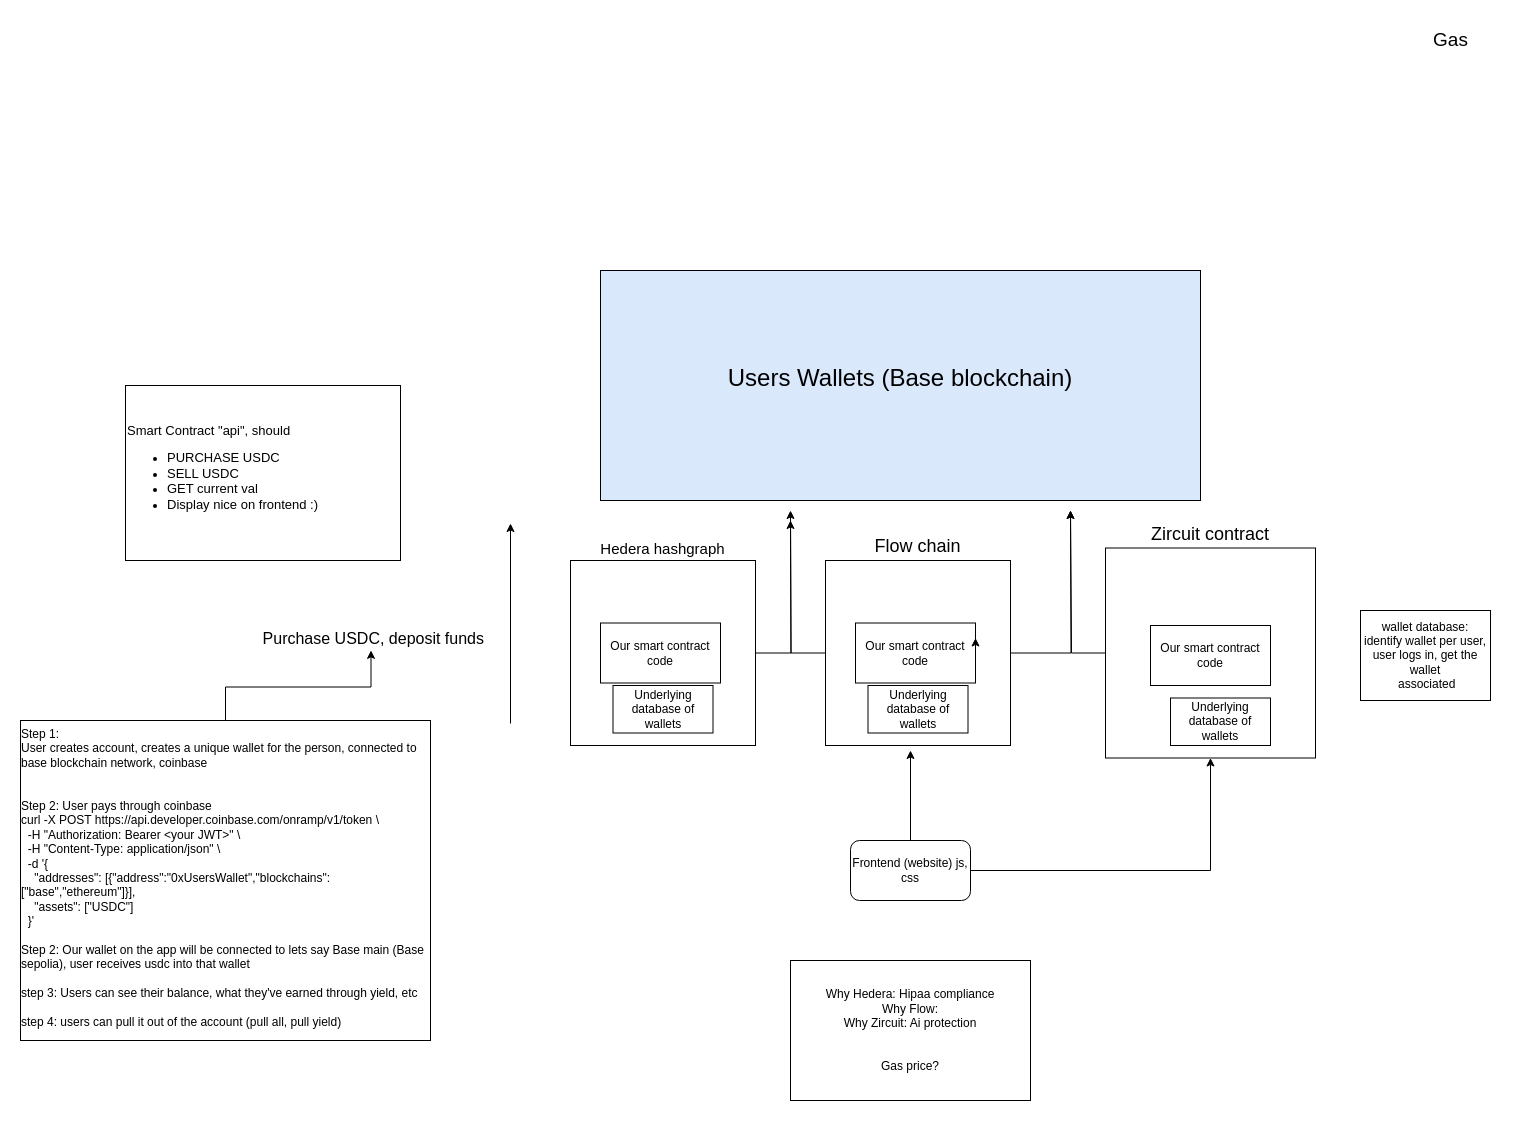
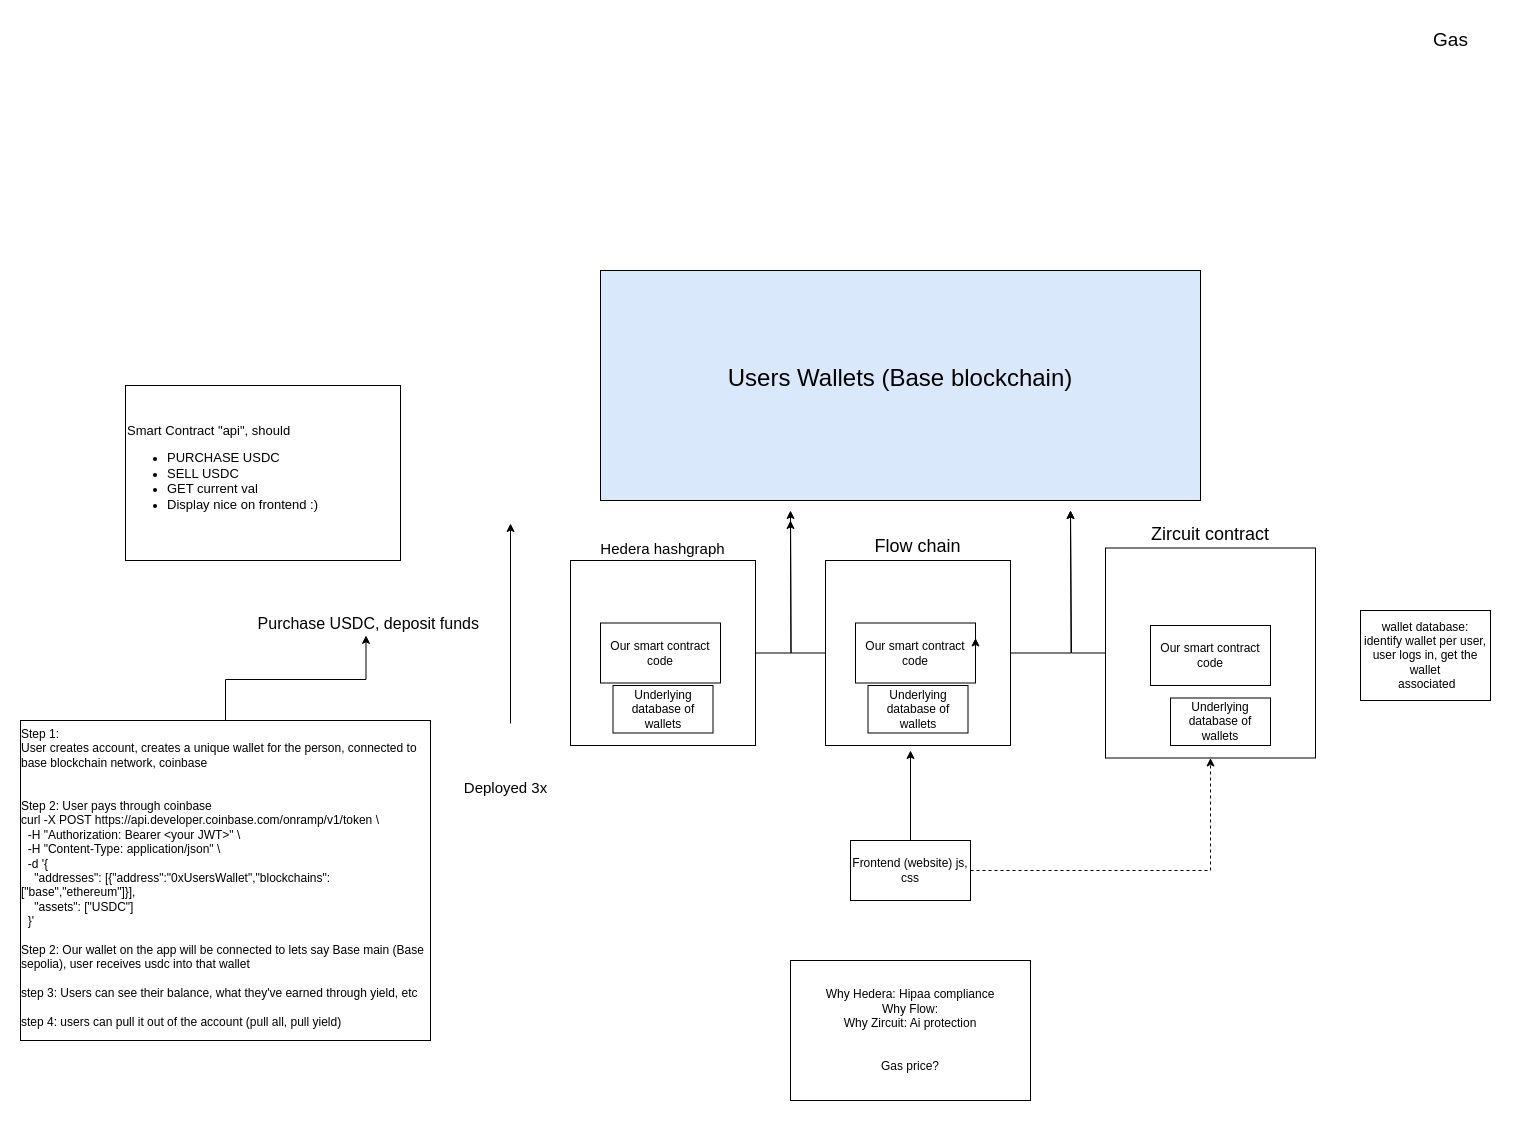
node "Purchase USDC, deposit funds": moved (376, 639) -> (371, 624)
node "Deployed 3x": added
node "Frontend (website) js, css": shape rounded rectangle -> rectangle
edge "Frontend (website) js, css" -> "Zircuit contract": style solid -> dashed
